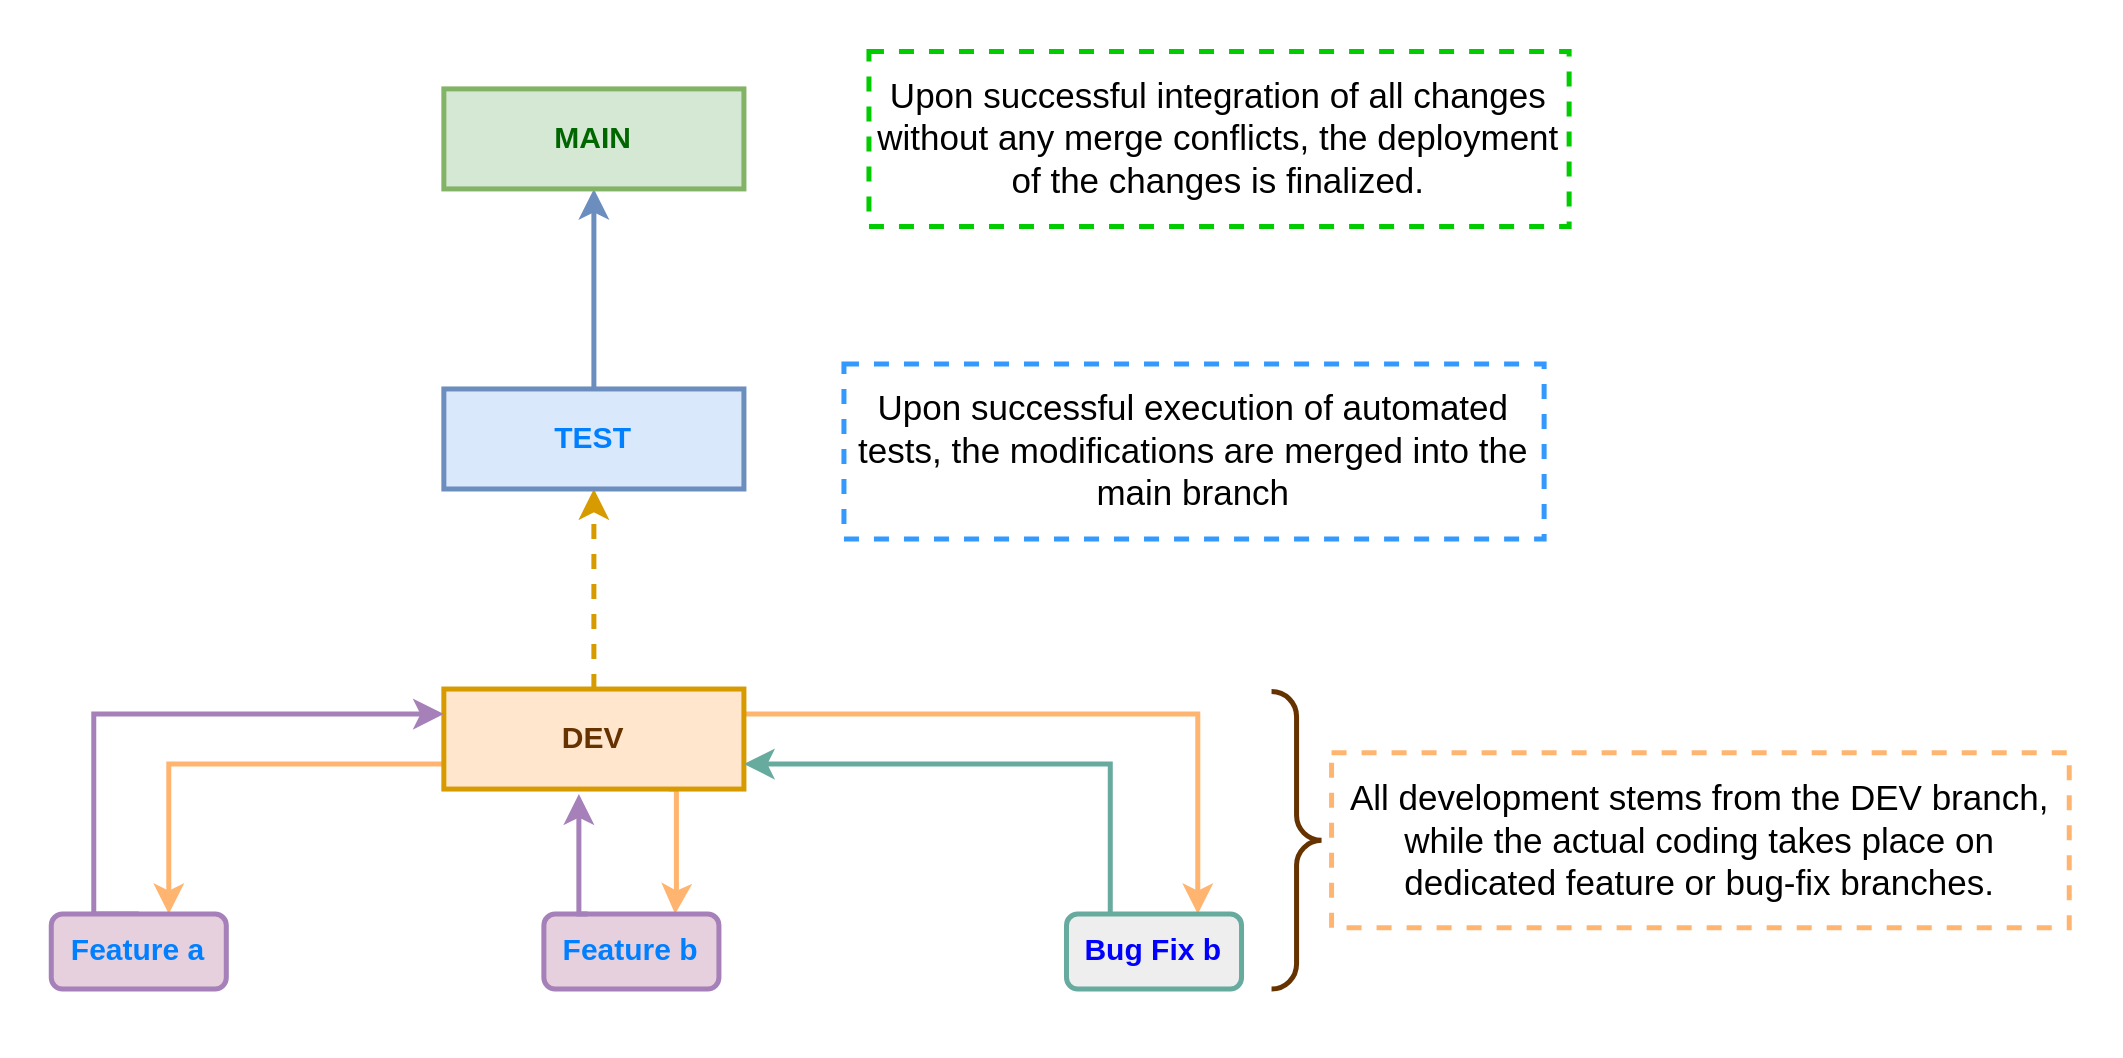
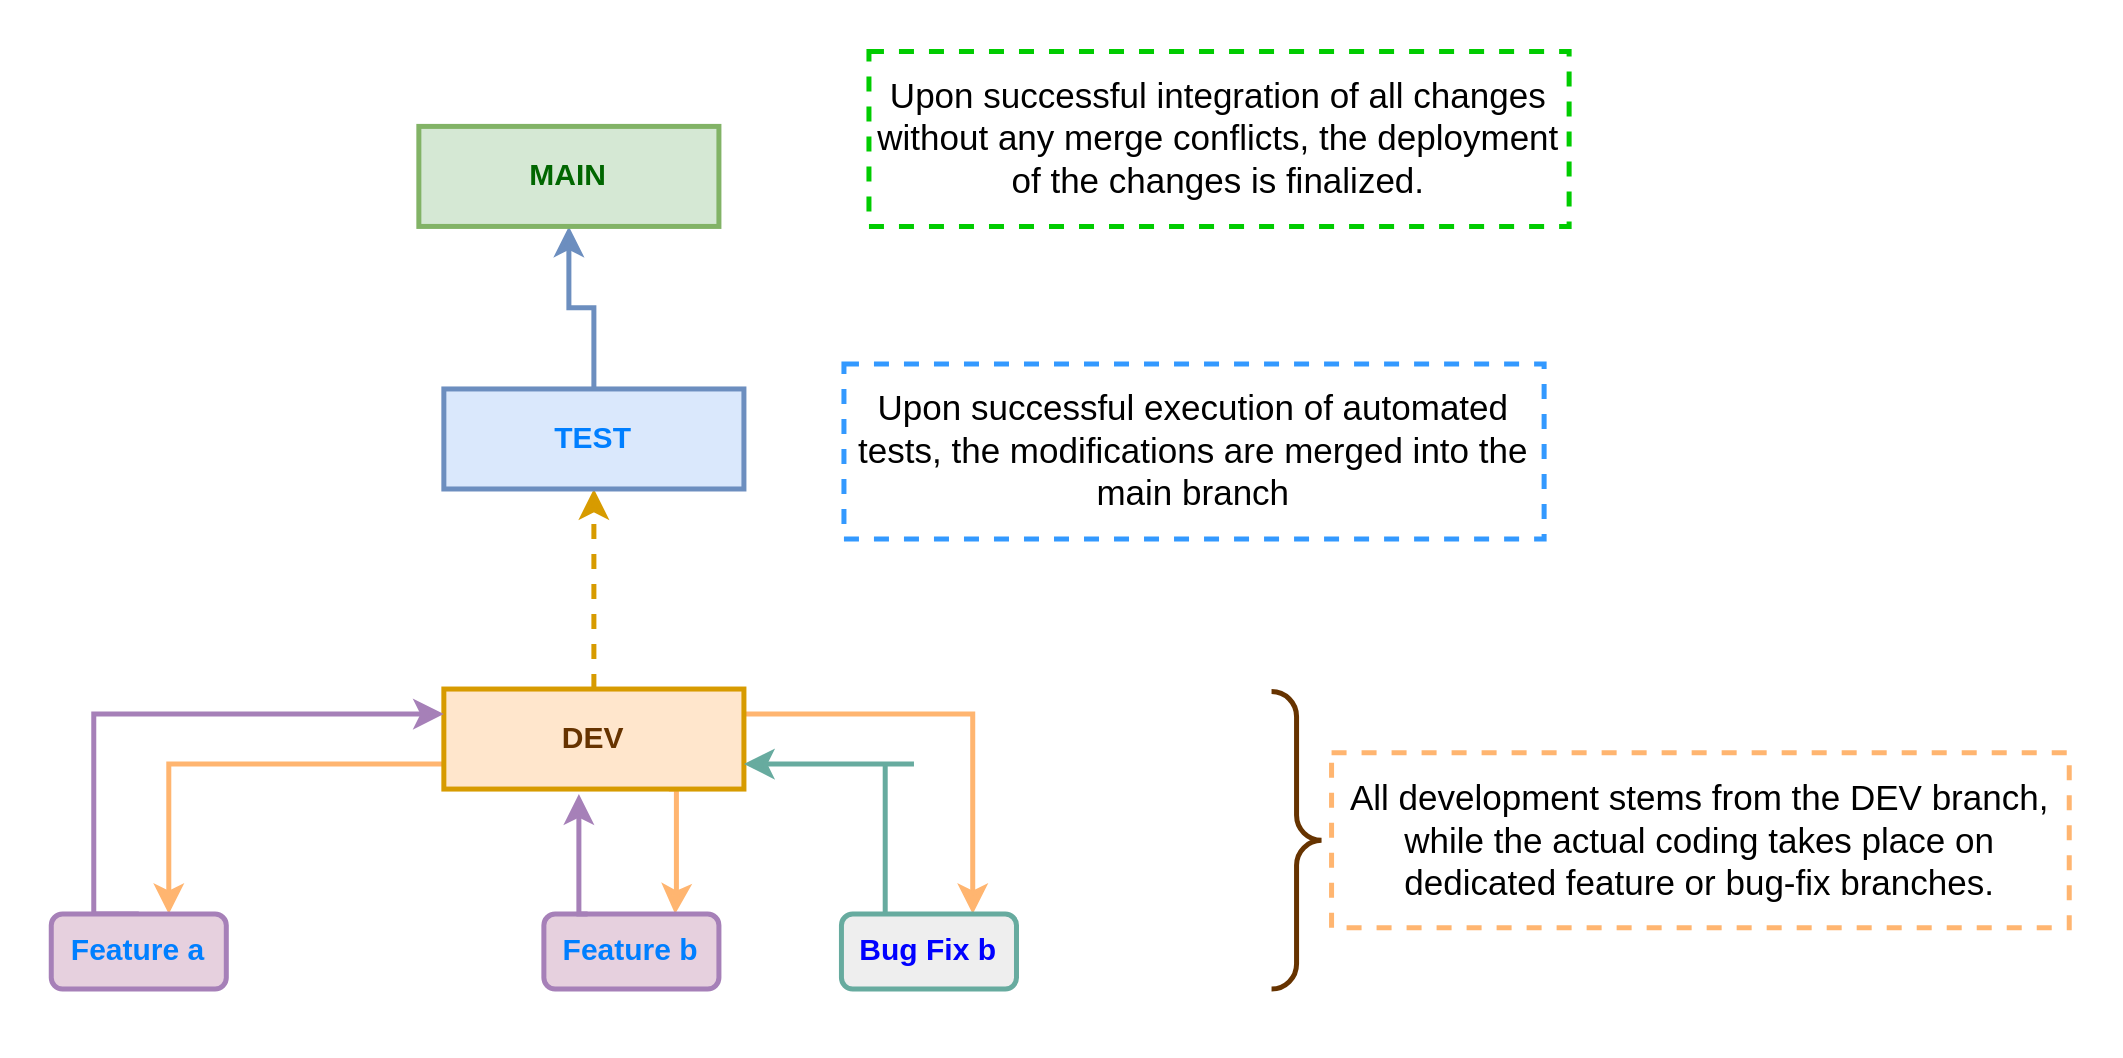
node "MAIN": moved (594, 139) -> (569, 176)
node "Bug Fix b": moved (1154, 951) -> (929, 951)
